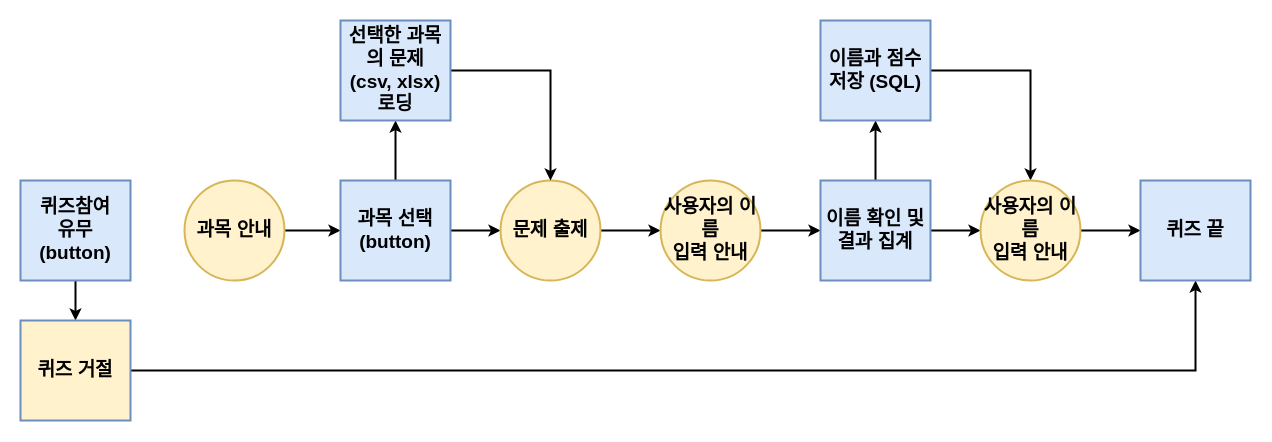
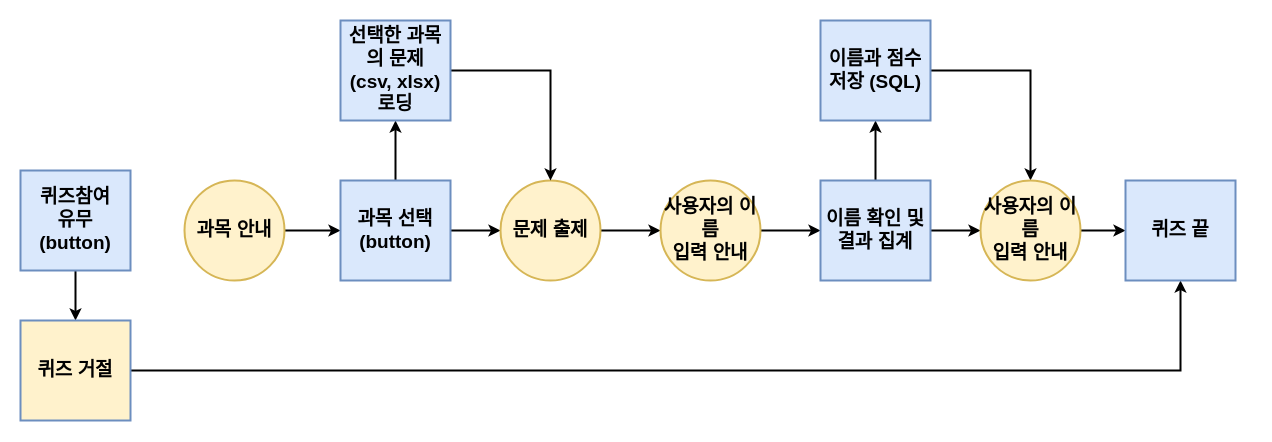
node "퀴즈참여 유무(button)": moved (76, 231) -> (76, 221)
node "퀴즈 끝": moved (1196, 231) -> (1181, 231)
